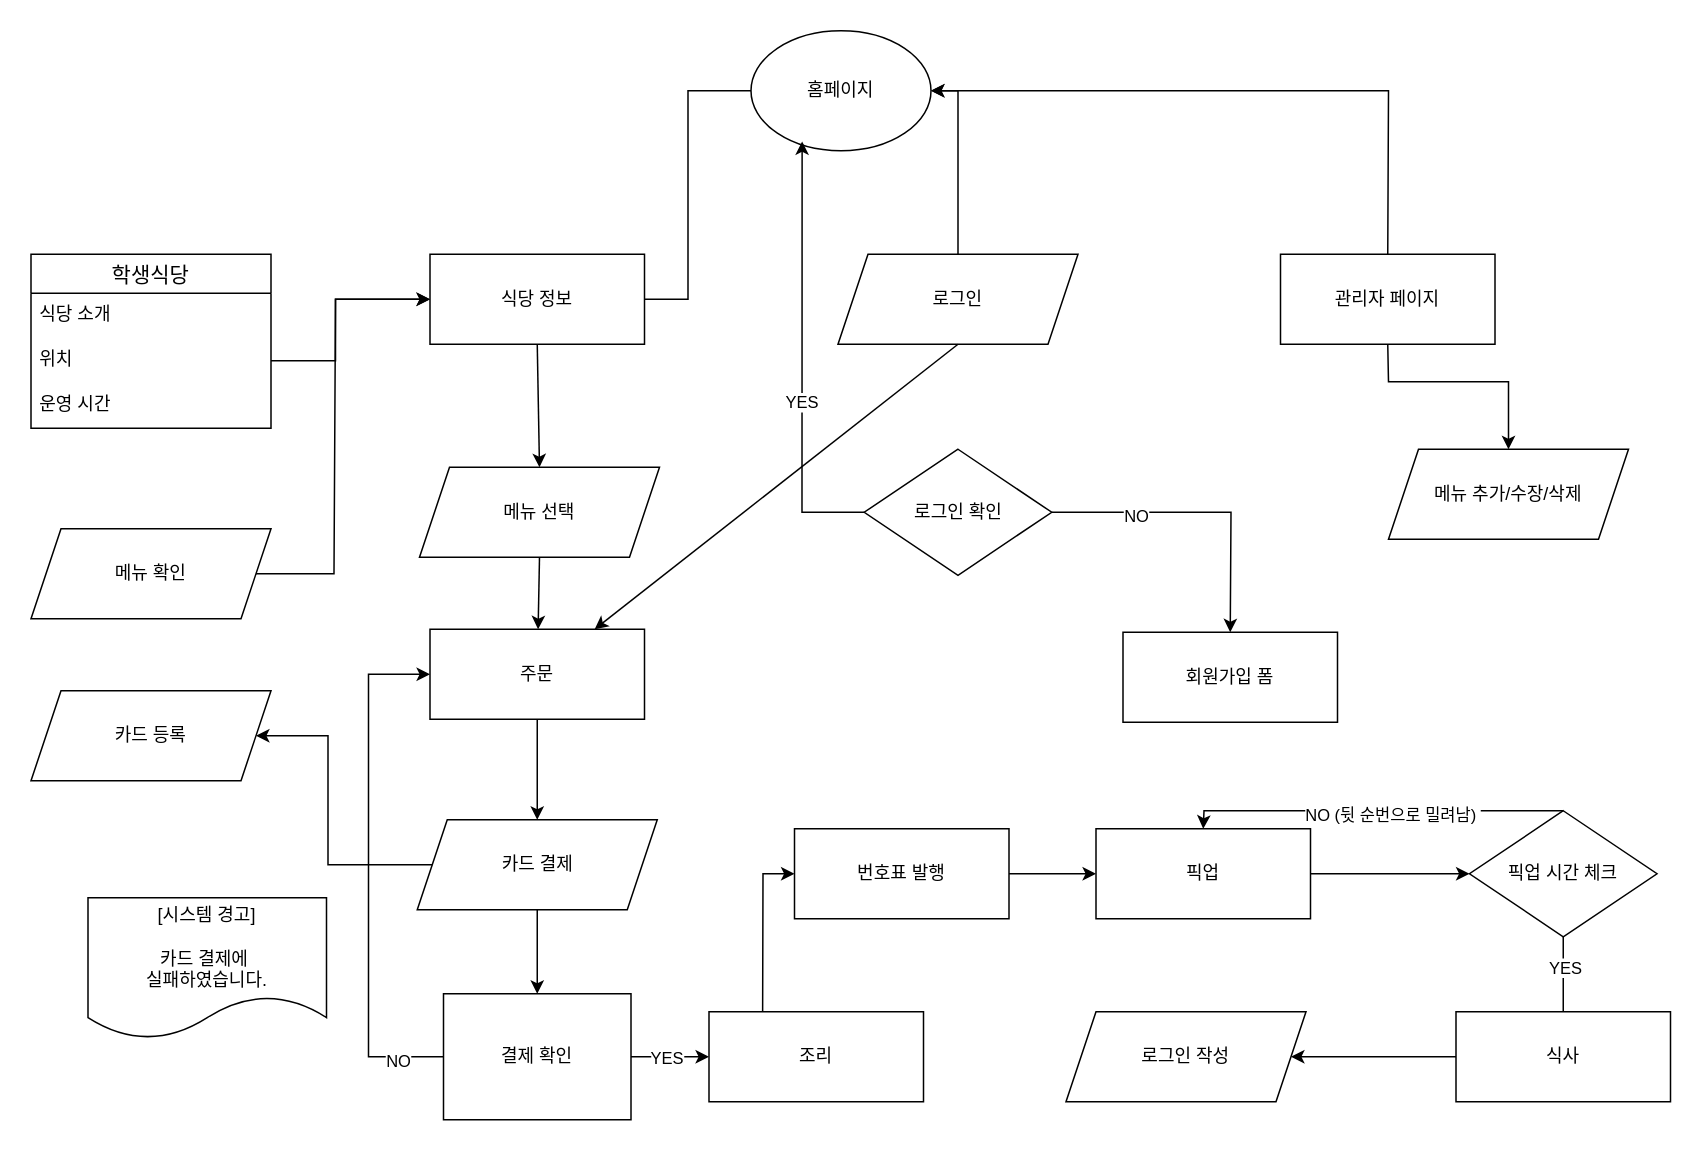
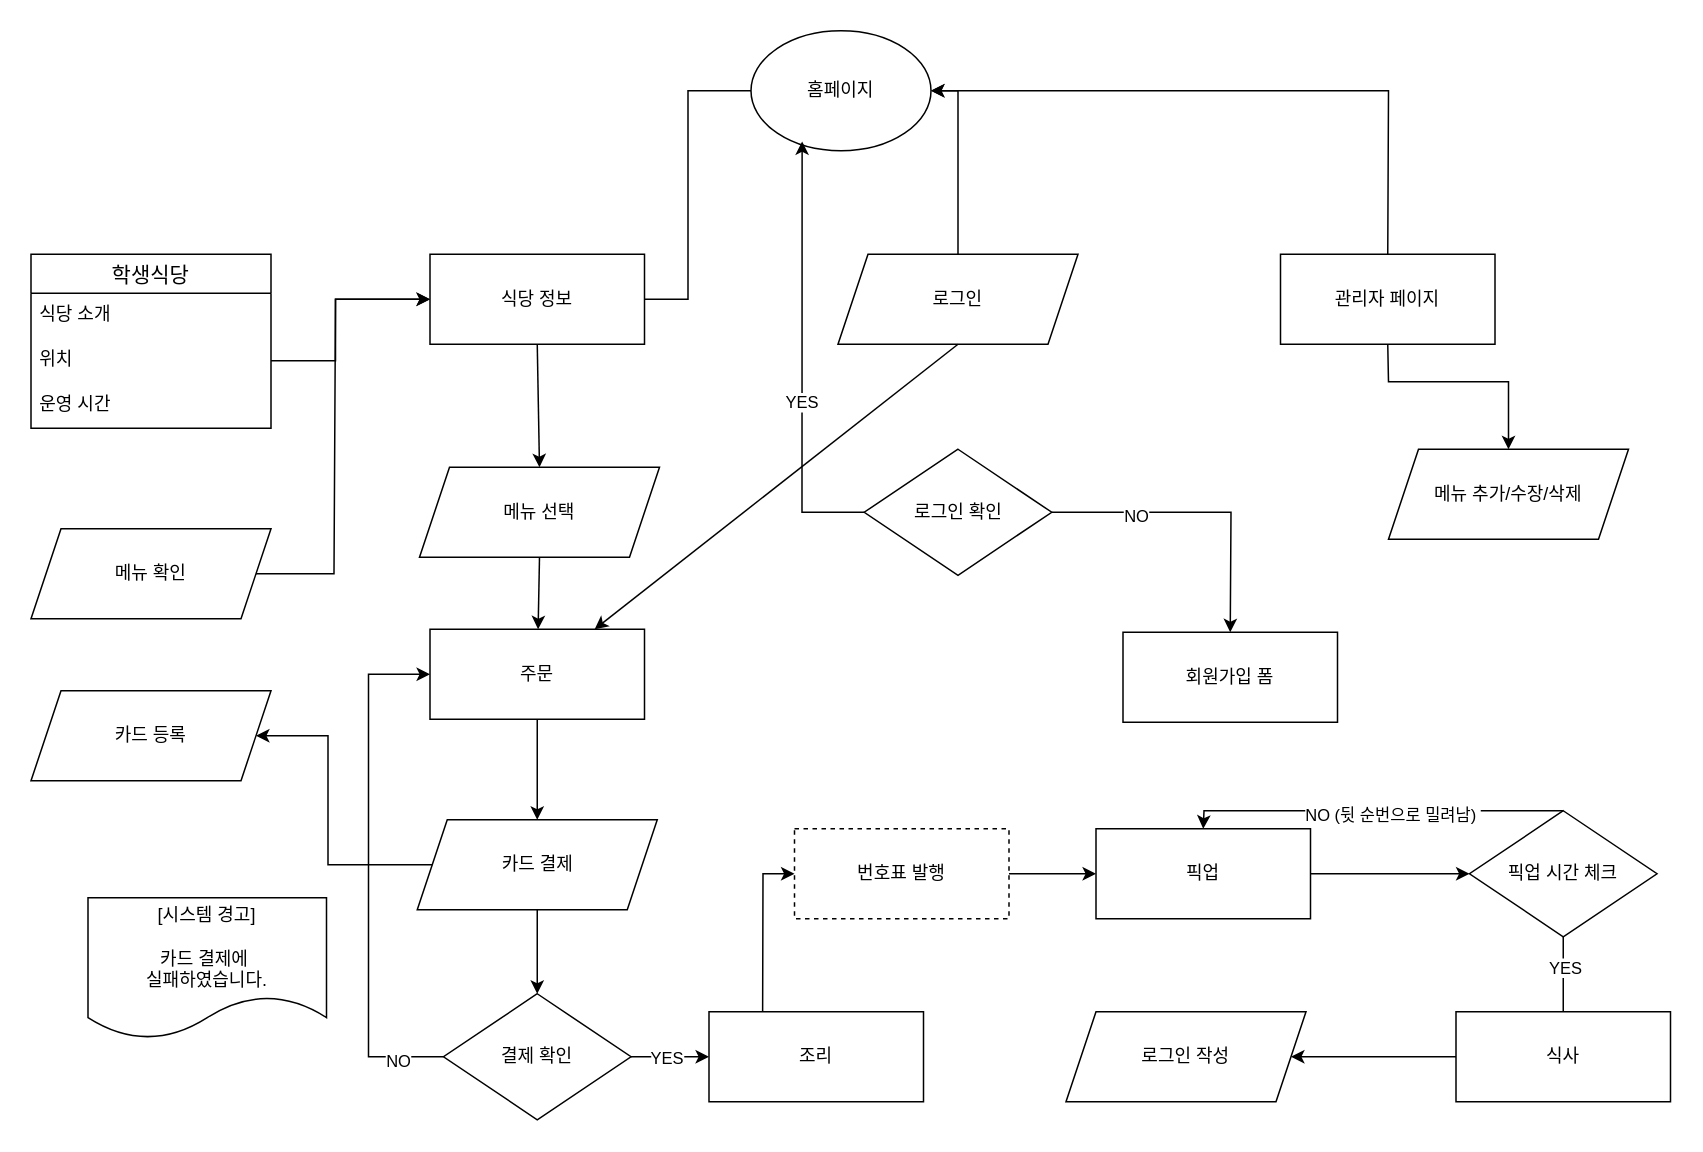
node "번호표 발행": style solid -> dashed
node "결제 확인": shape rectangle -> diamond
